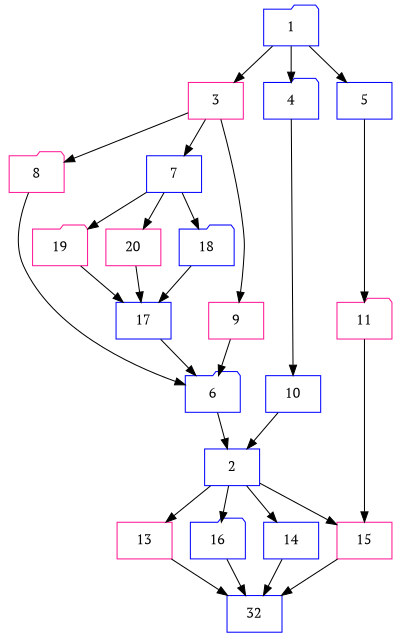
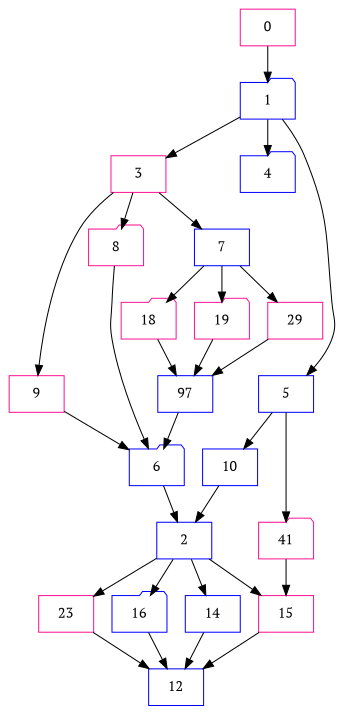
node "0": added
edge "4" -> "10": now "5" -> "10"
node "20": label "20" -> "29"
node "18": color blue -> deeppink
node "17": label "17" -> "97"
node "11": label "11" -> "41"
node "13": label "13" -> "23"
node "32": label "32" -> "12"
